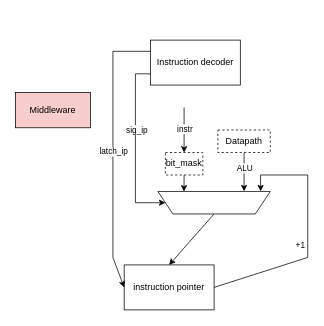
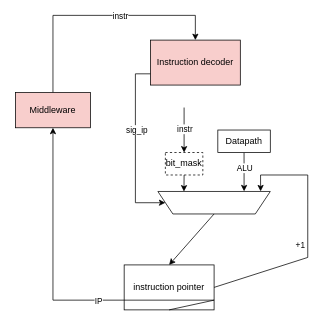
edge "Middleware" -> "Instruction decoder": added, label "instr"
edge "Instruction decoder" -> "instruction pointer": removed, label "latch_ip"
node "Instruction decoder": fillcolor #ffffff -> #f8cecc
node "Datapath": style dashed -> solid
edge "instruction pointer" -> "Middleware": added, label "IP"
